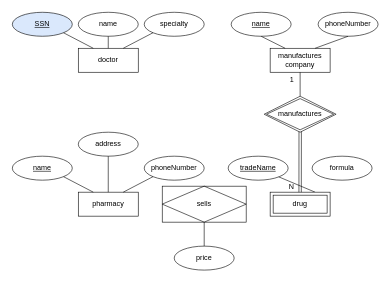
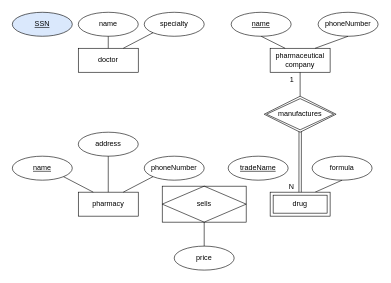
edge "SSN" -- "doctor": removed
node "manufactures company": label "manufactures company" -> "pharmaceutical company"
edge "tradeName" -- "drug": now "formula" -- "drug"
